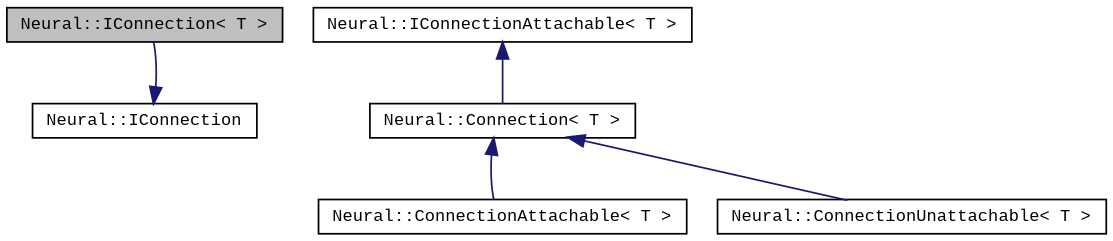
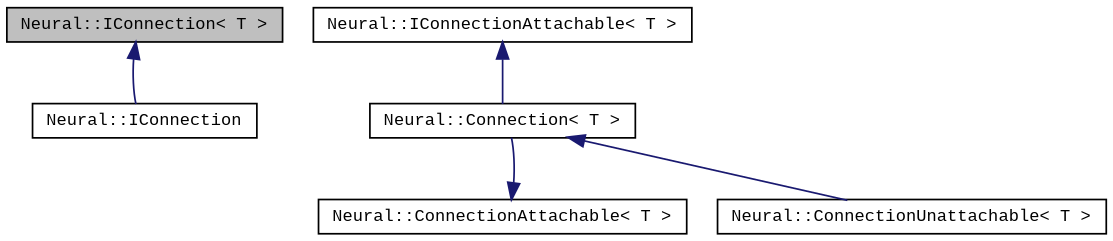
edge "Neural::IConnection< T >" -> "Neural::IConnection": reversed
edge "Neural::ConnectionAttachable< T >" -> "Neural::Connection< T >": reversed
